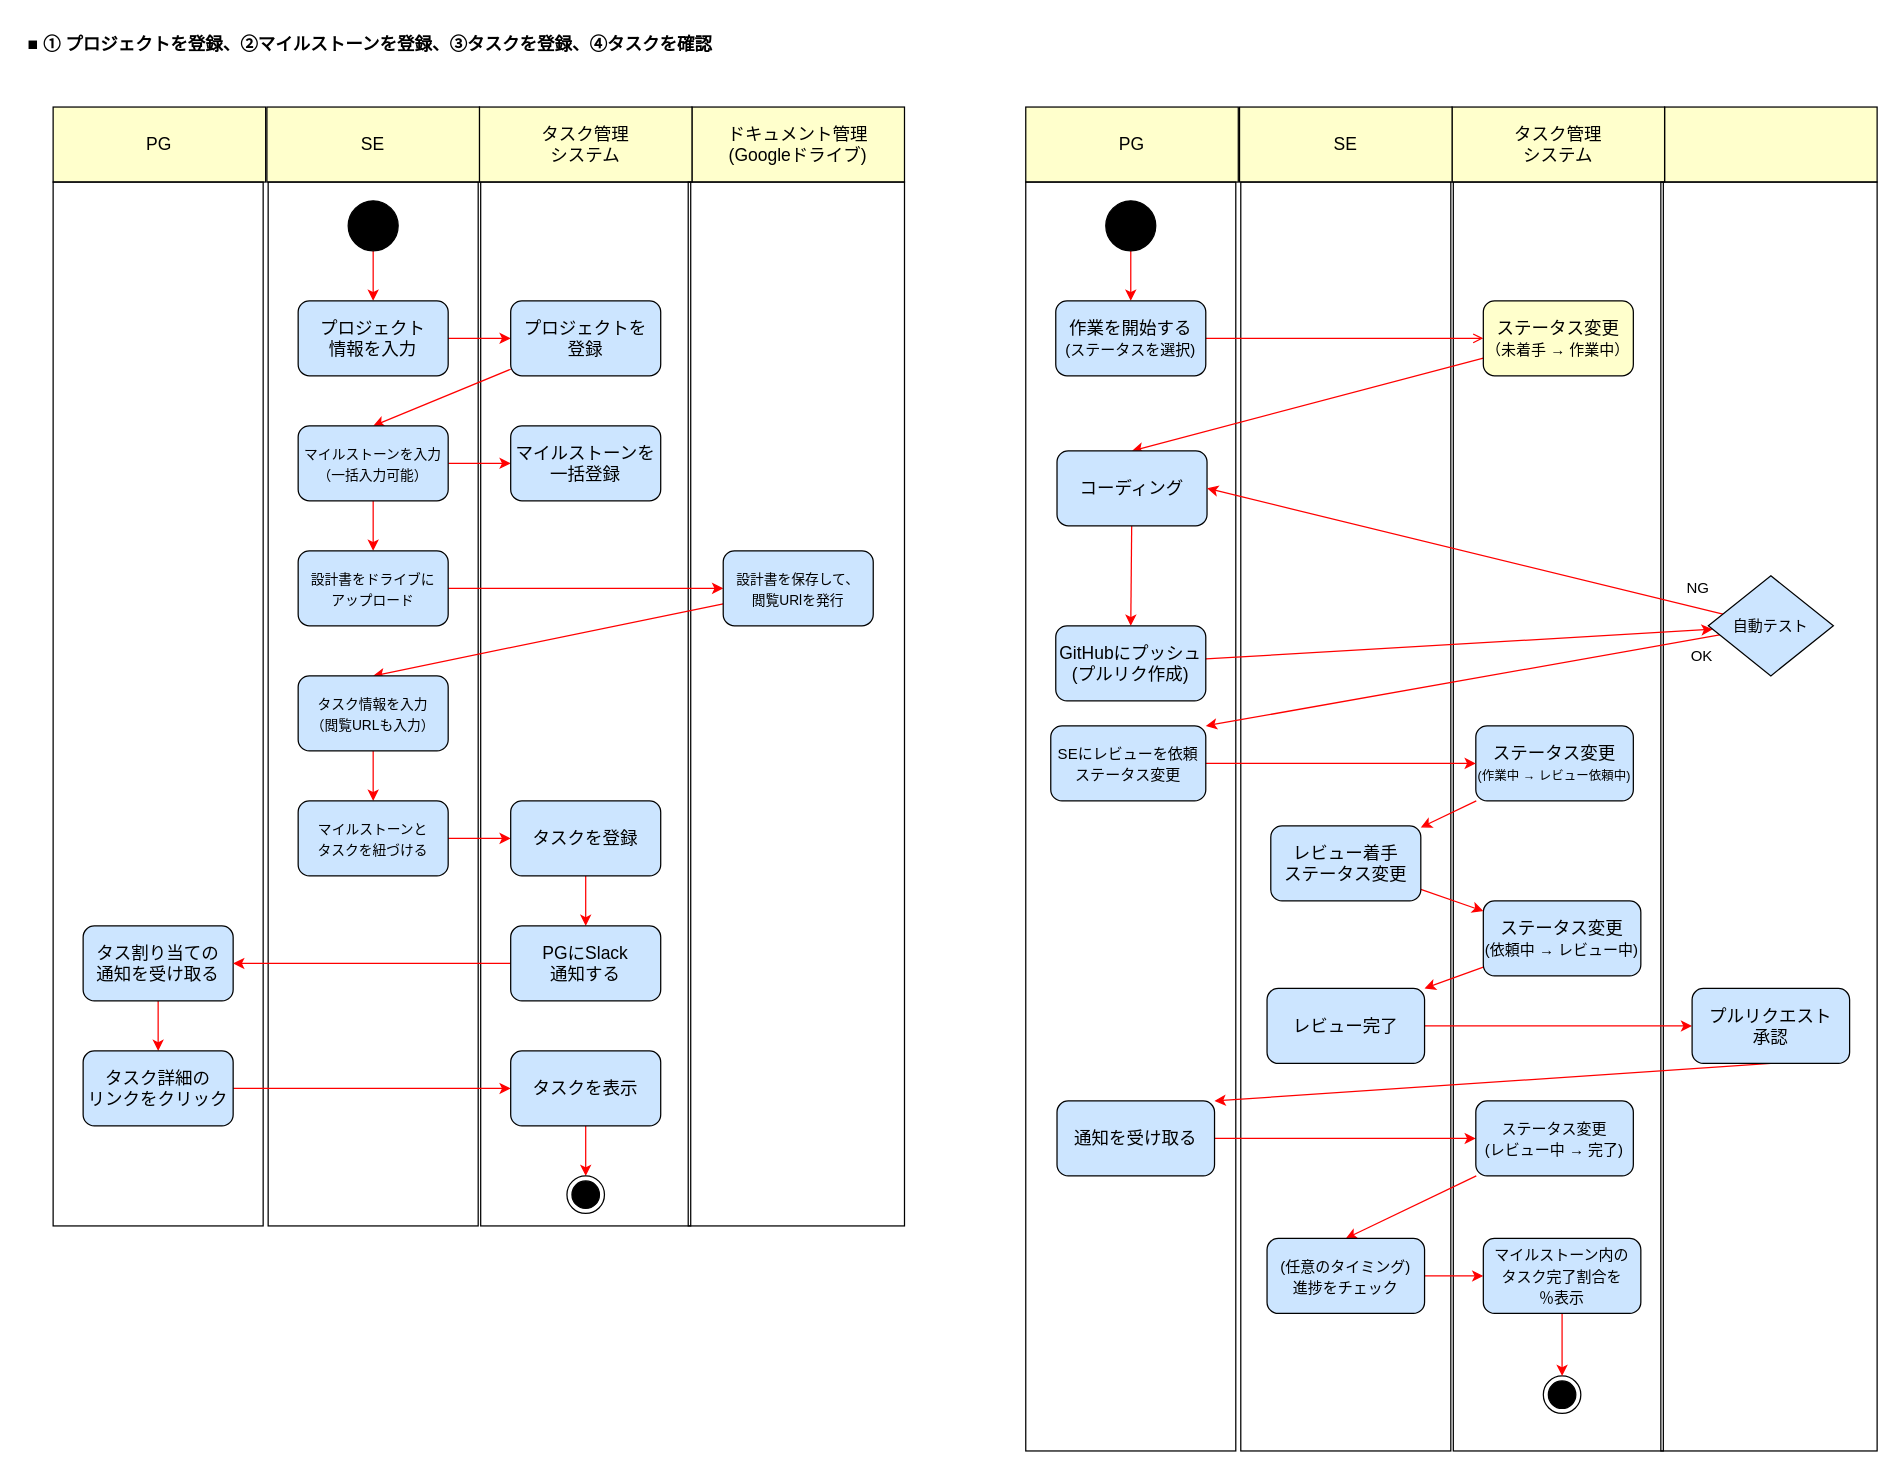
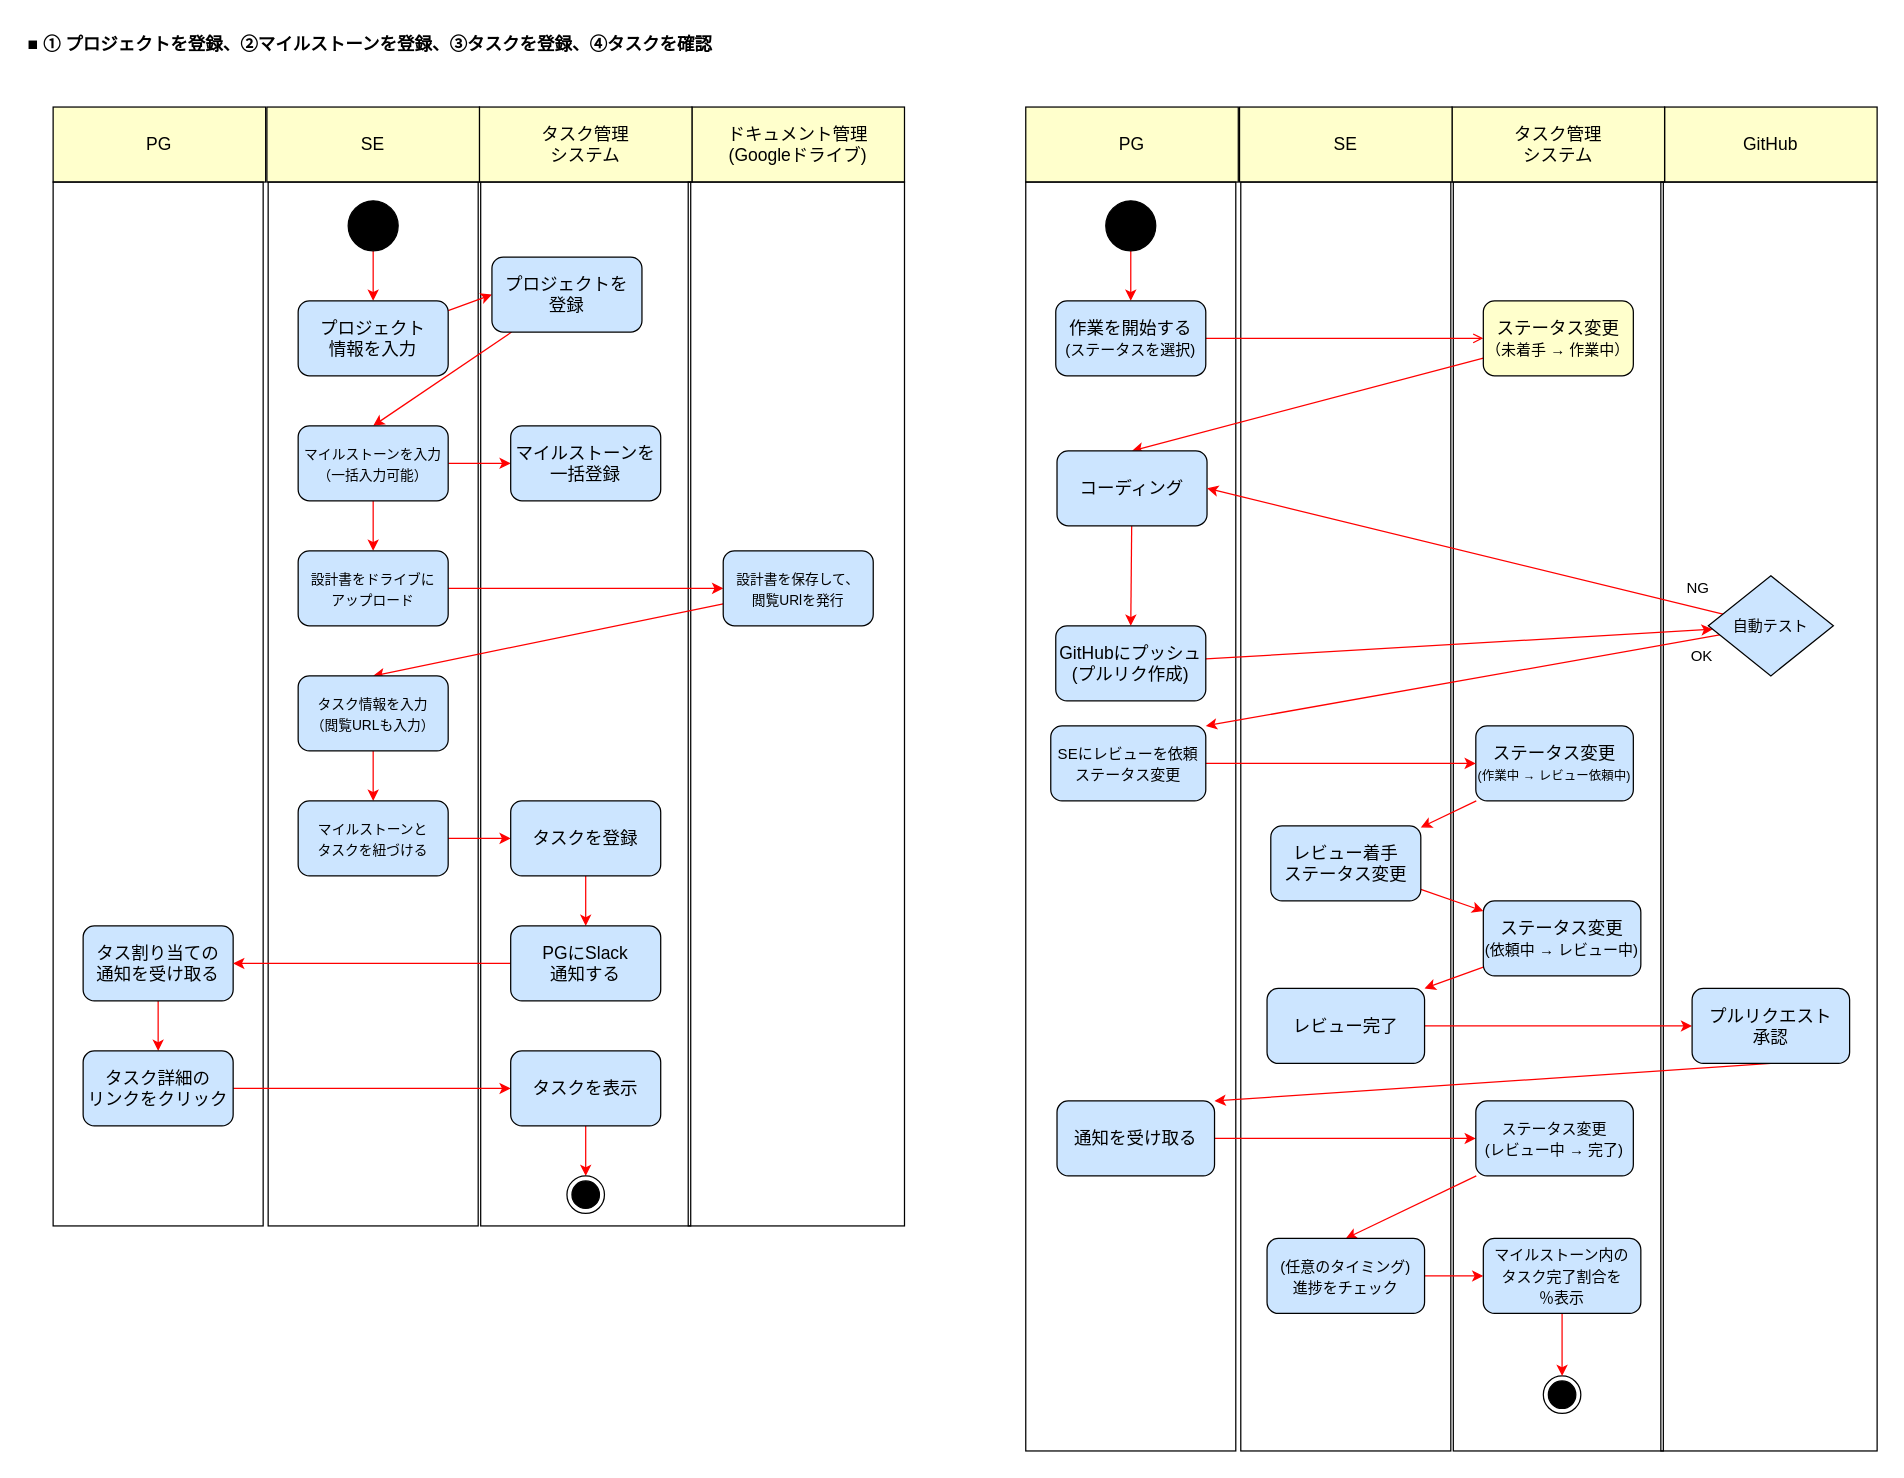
node "GitHub": added
node "プロジェクトを 登録": moved (586, 338) -> (567, 294)
